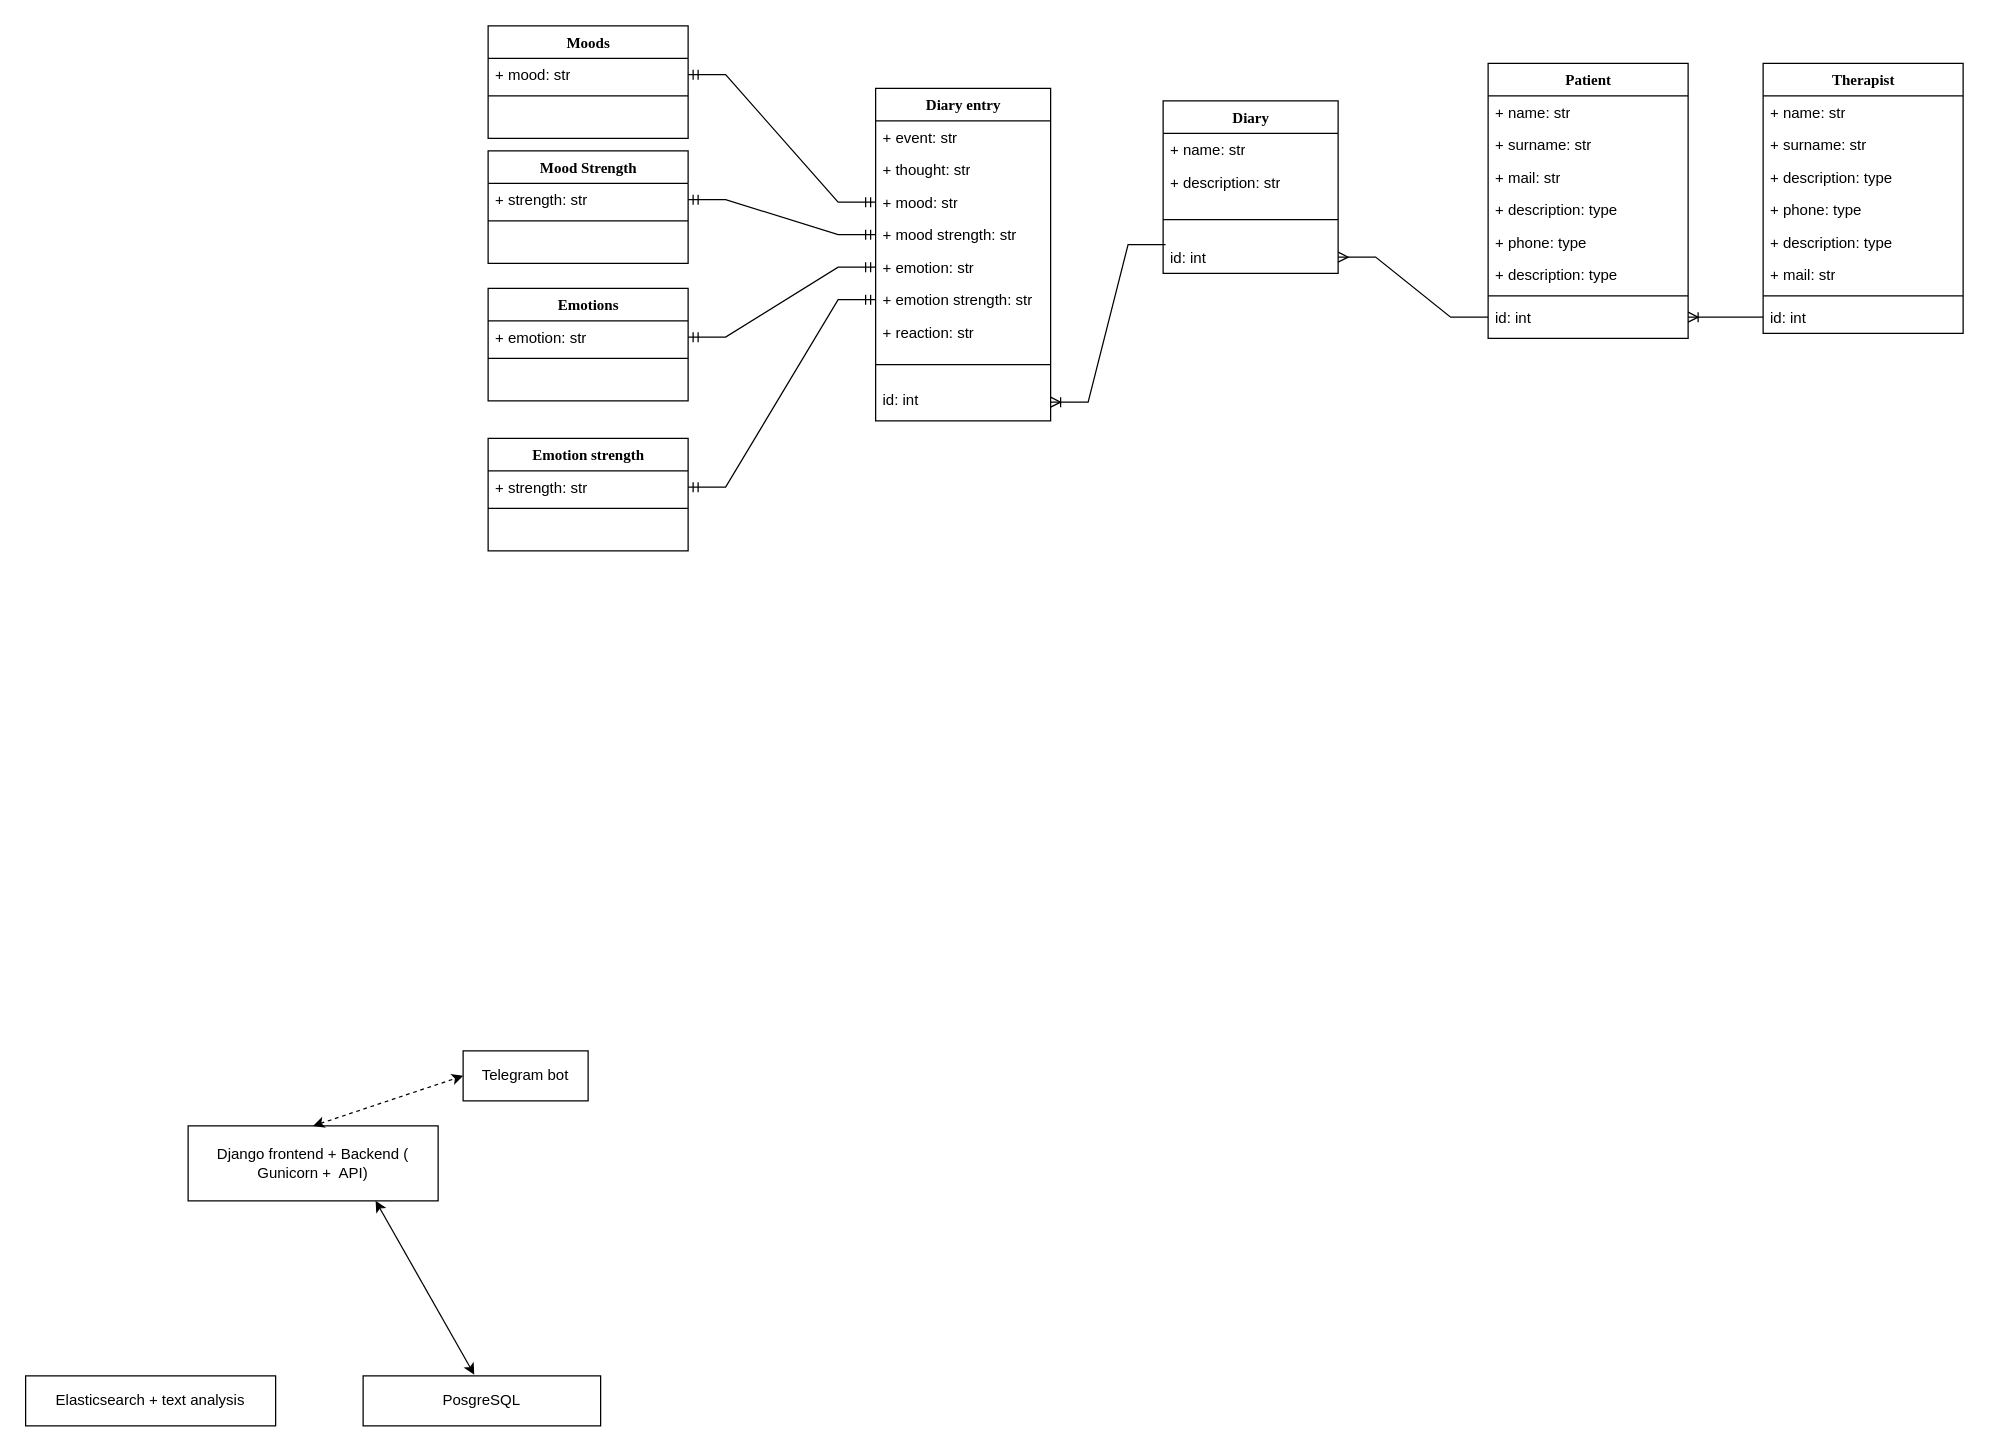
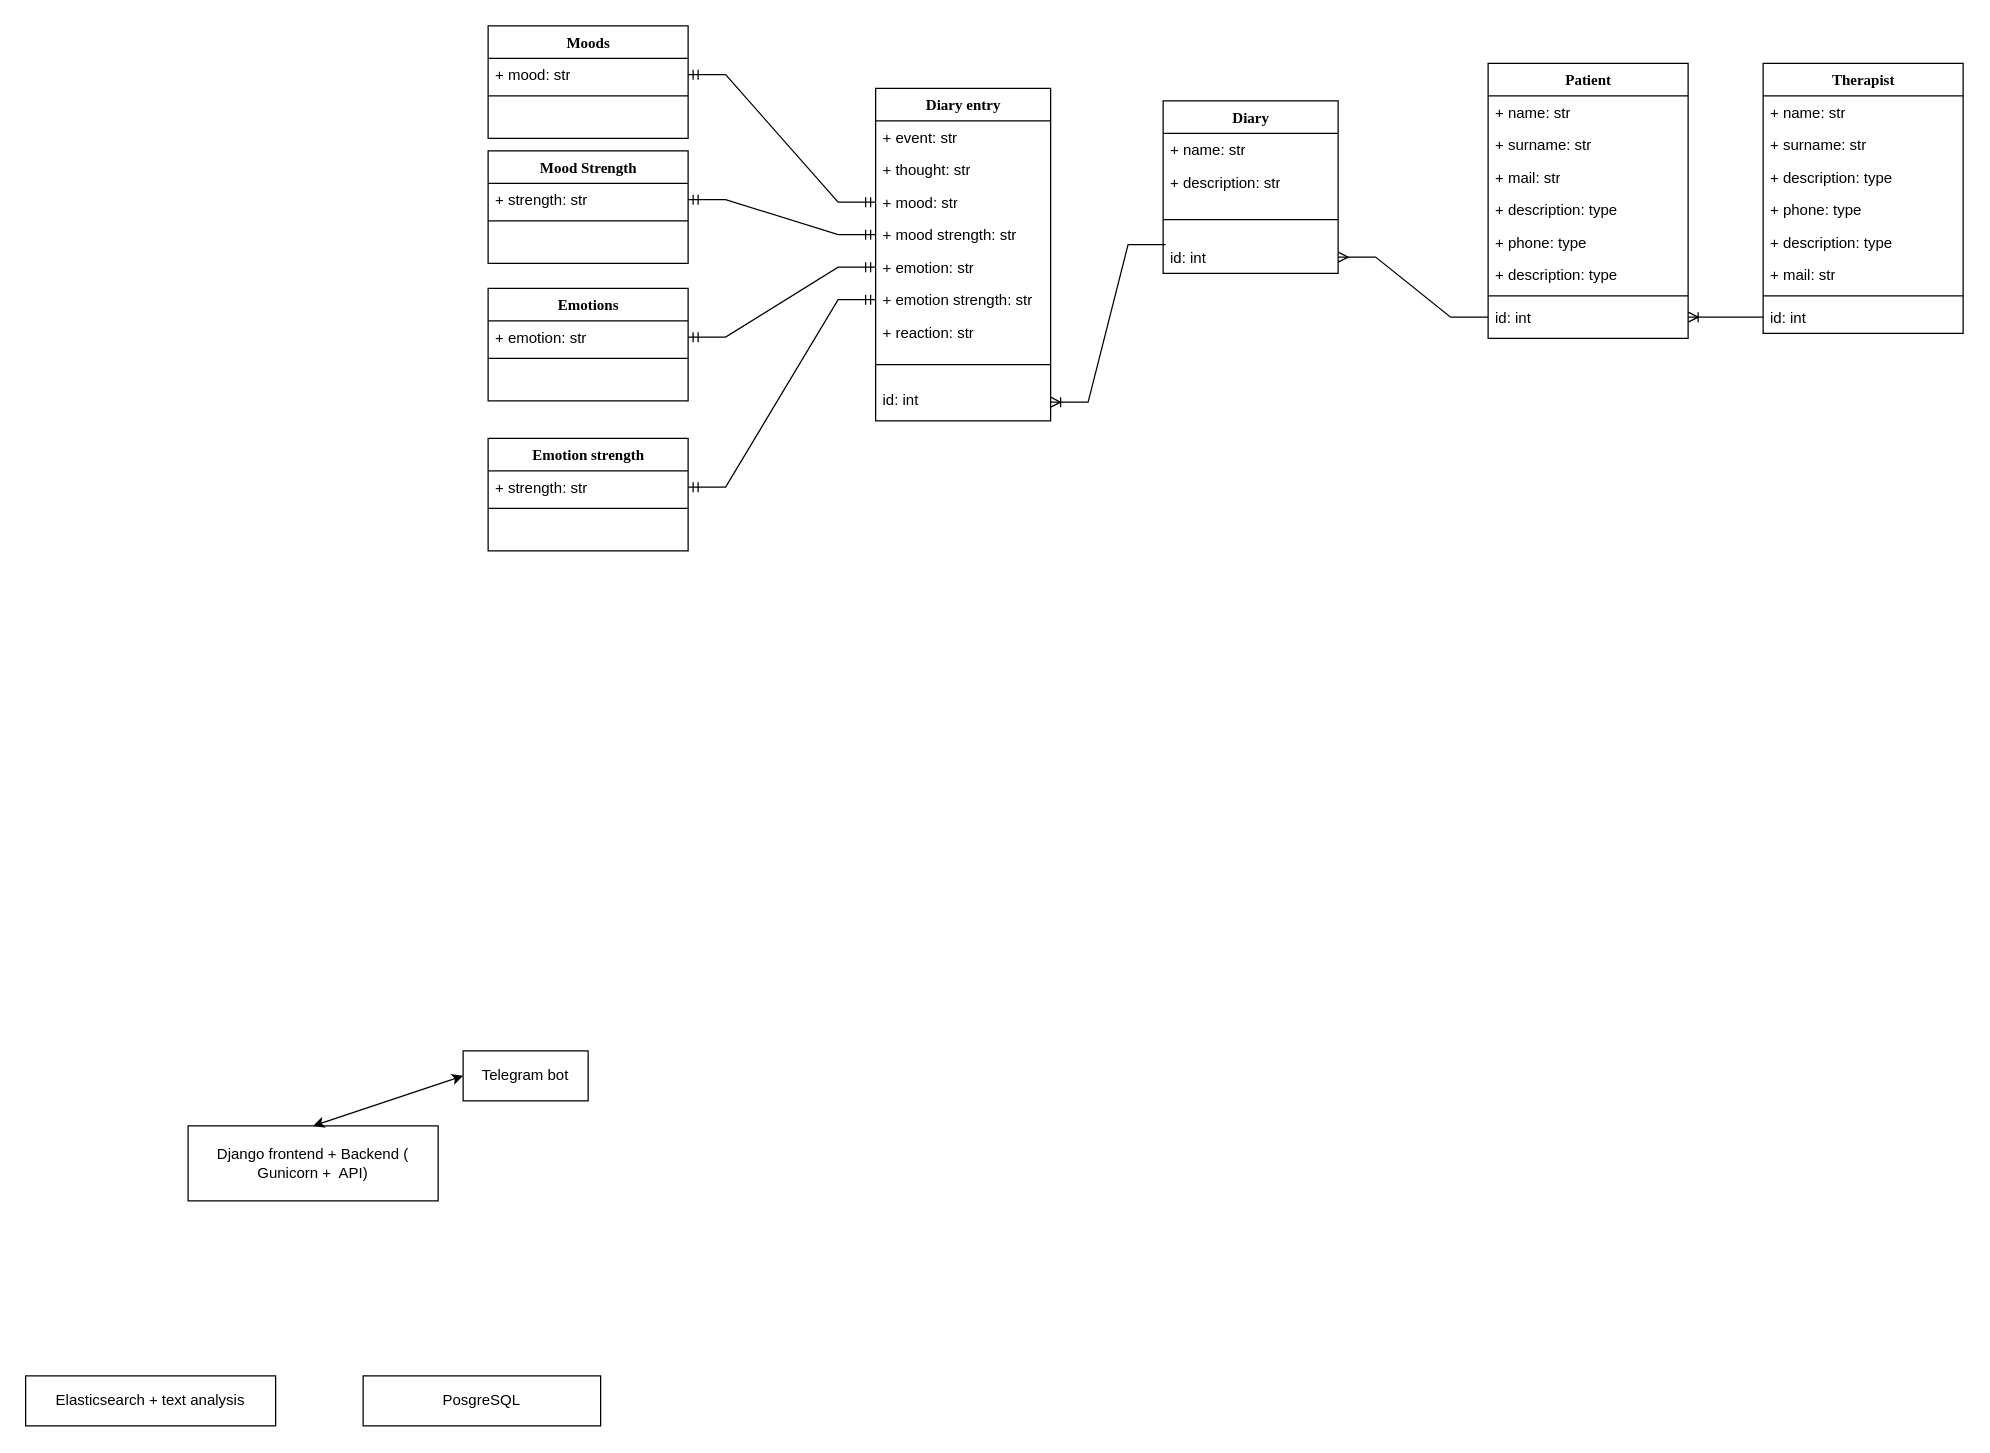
edge "Telegram bot" -- "Django frontend + Backend ( Gunicorn + API)": style dashed -> solid
edge "Django frontend + Backend ( Gunicorn + API)" -- "PosgreSQL": removed
